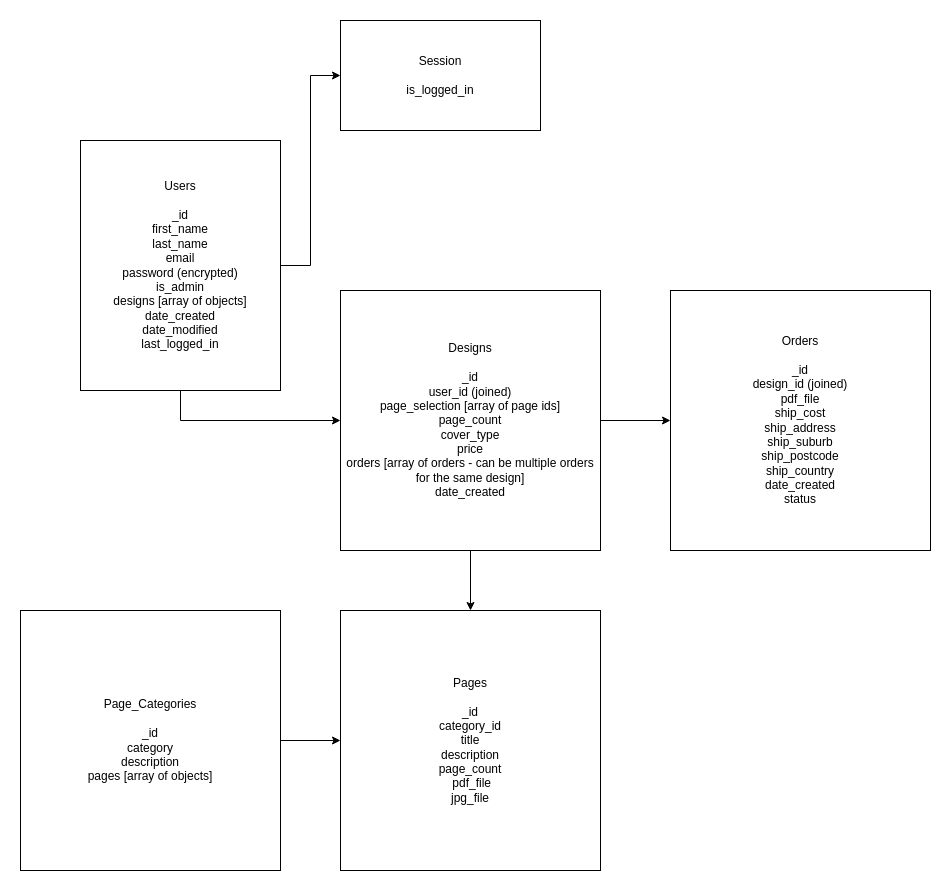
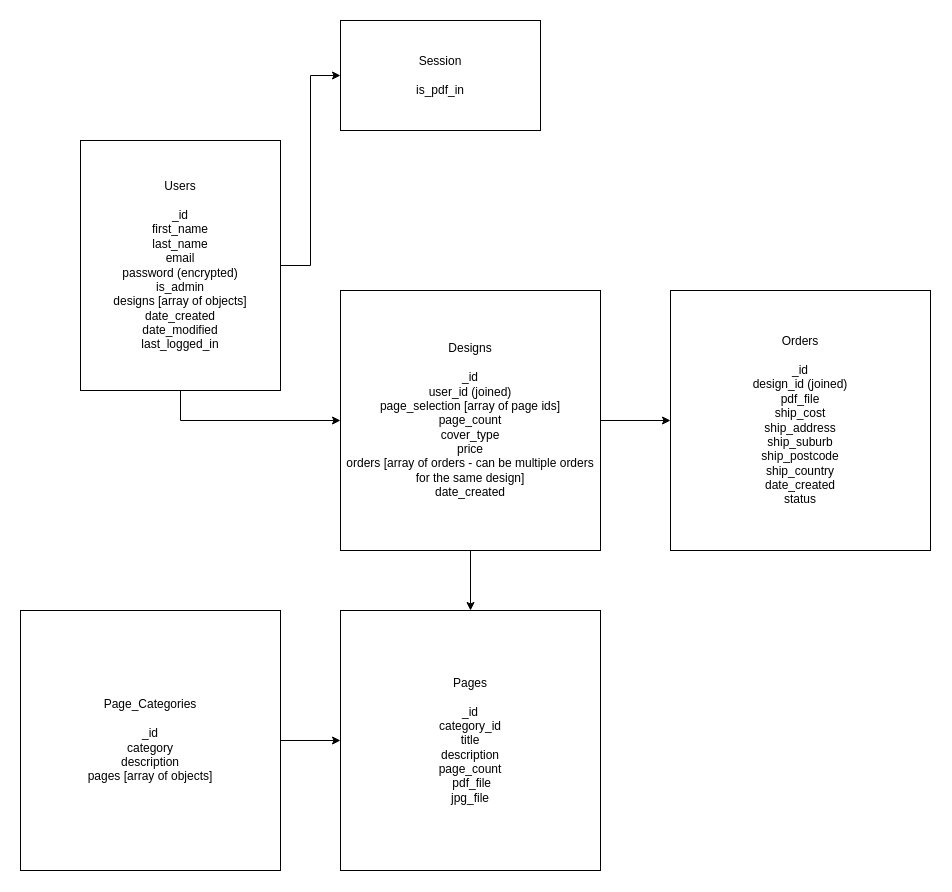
node "Session is_logged_in": label "Session is_logged_in" -> "Session is_pdf_in"
